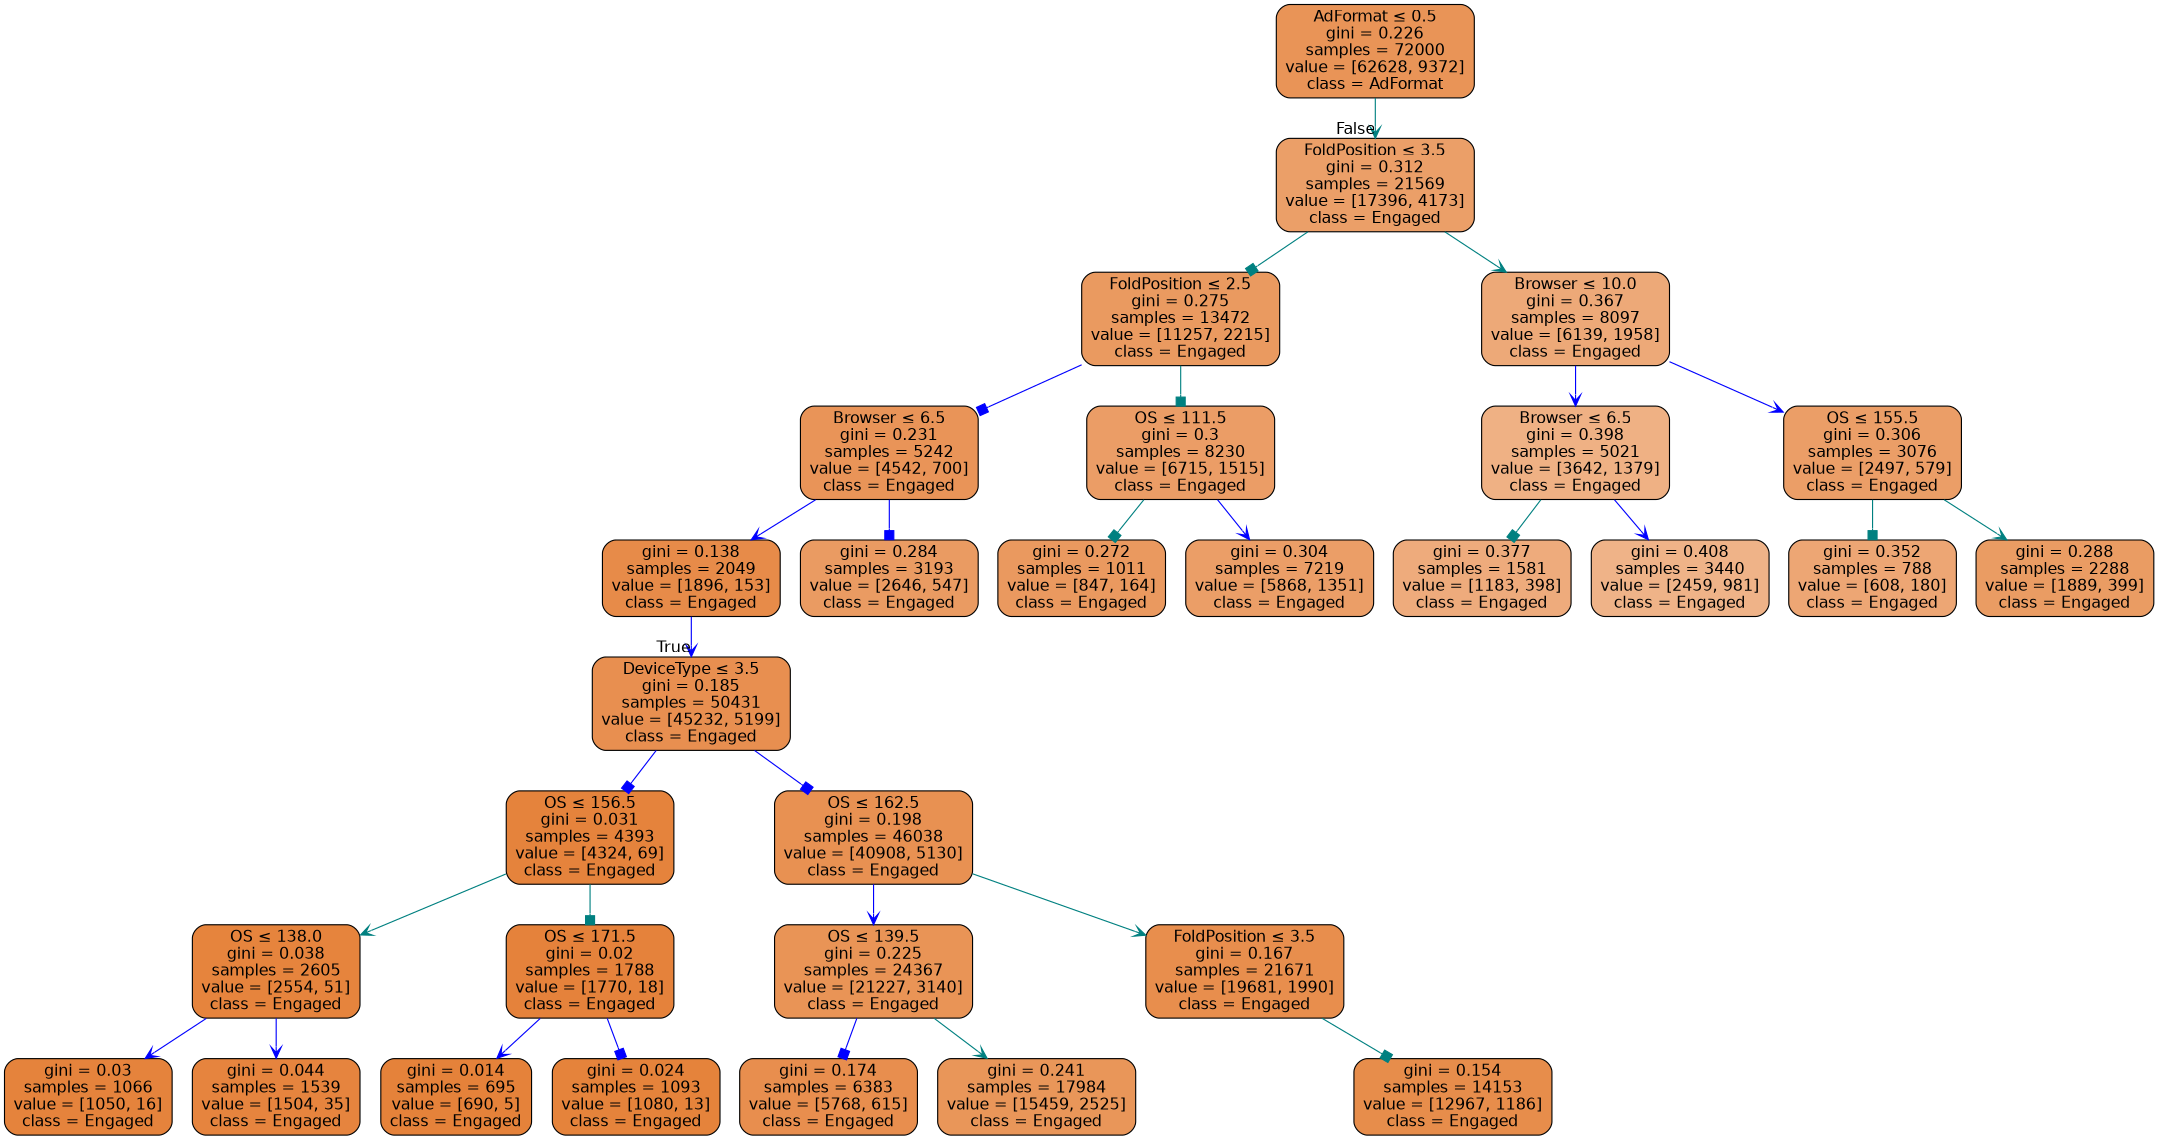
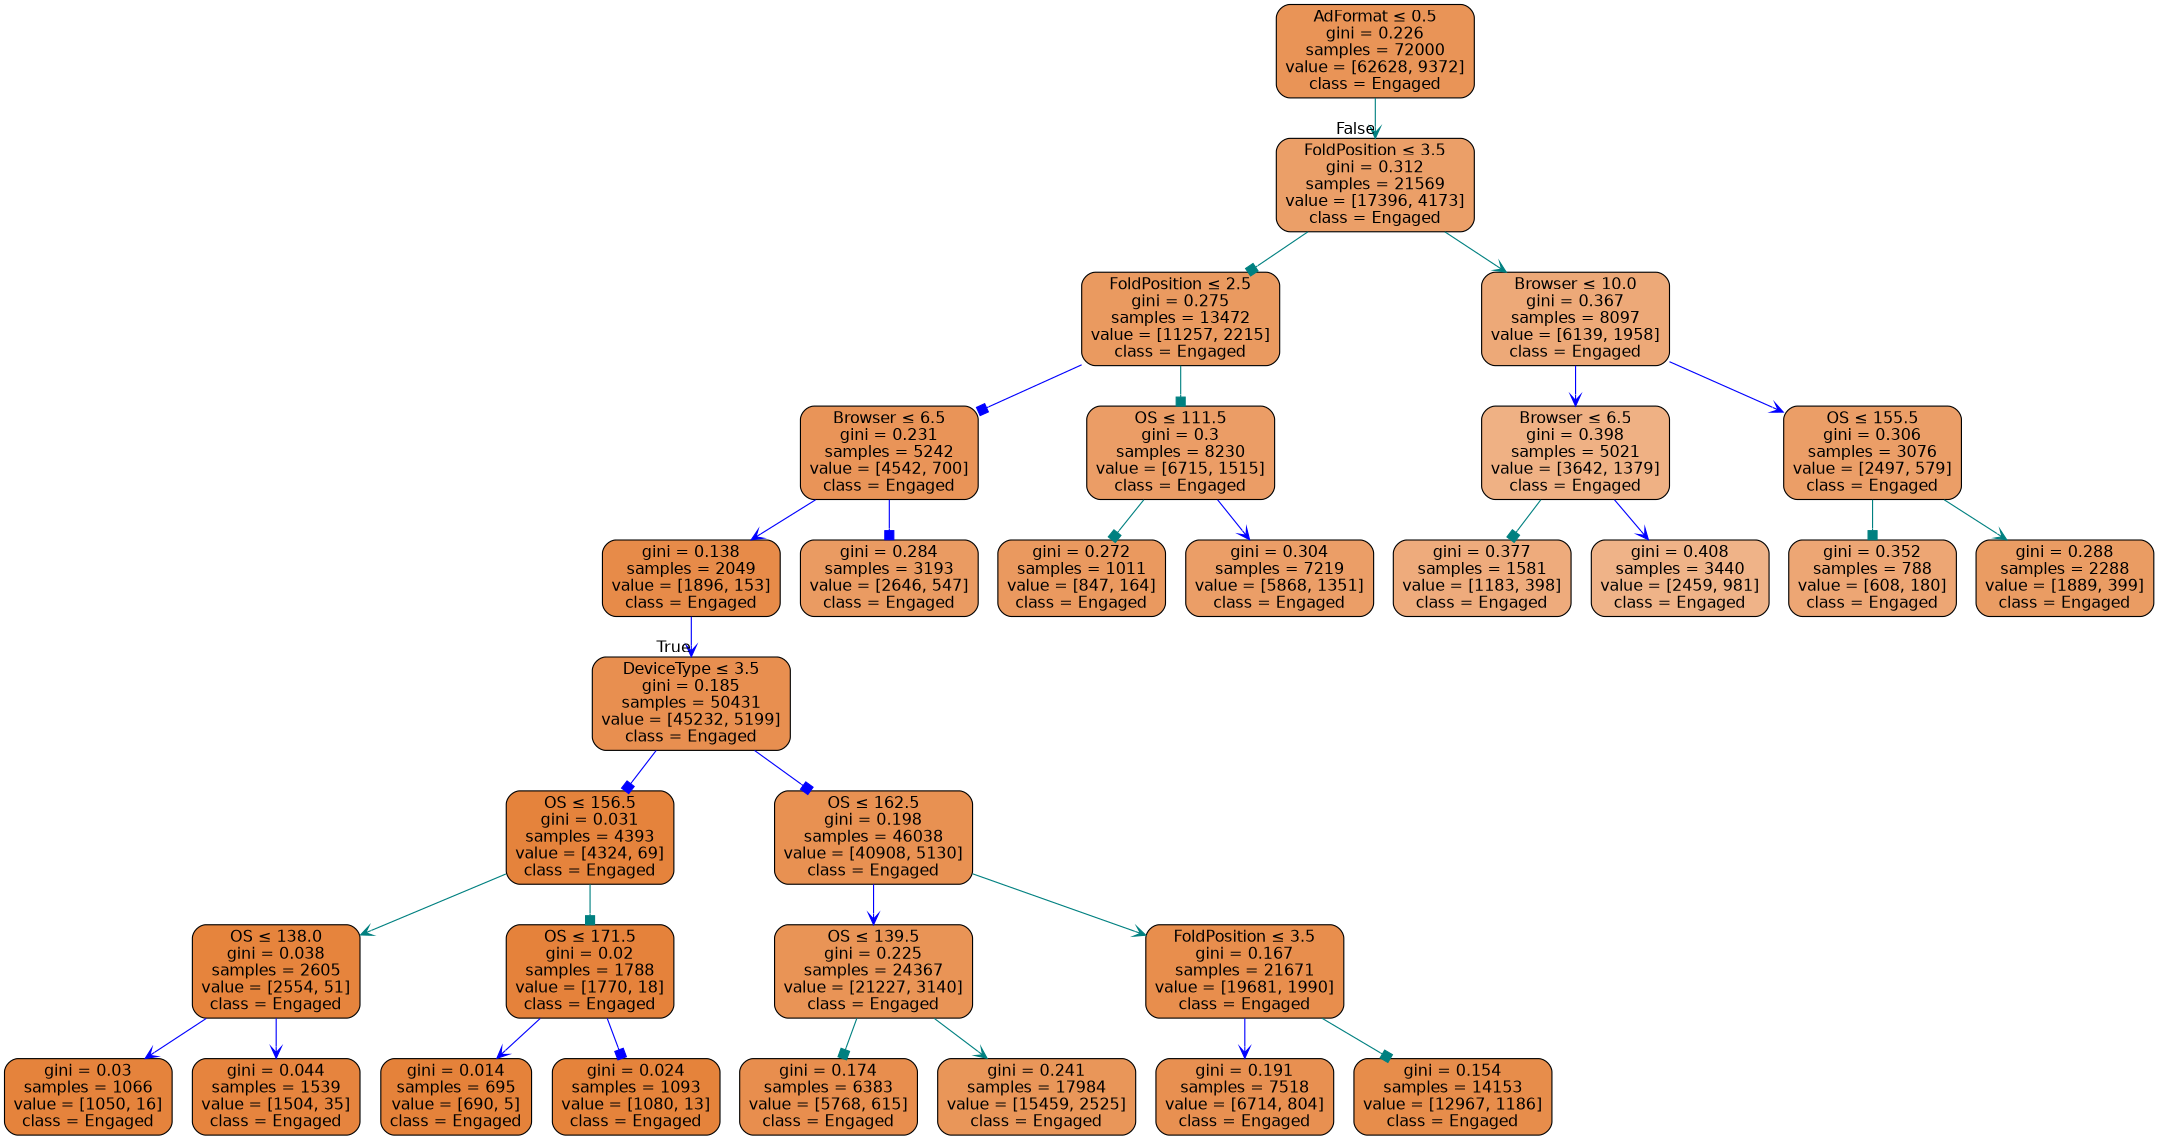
node "AdFormat ≤ 0.5": text "class = AdFormat" -> "class = Engaged"
edge "OS ≤ 139.5" -> "gini = 0.174": color blue -> teal
node "gini = 0.191": added
